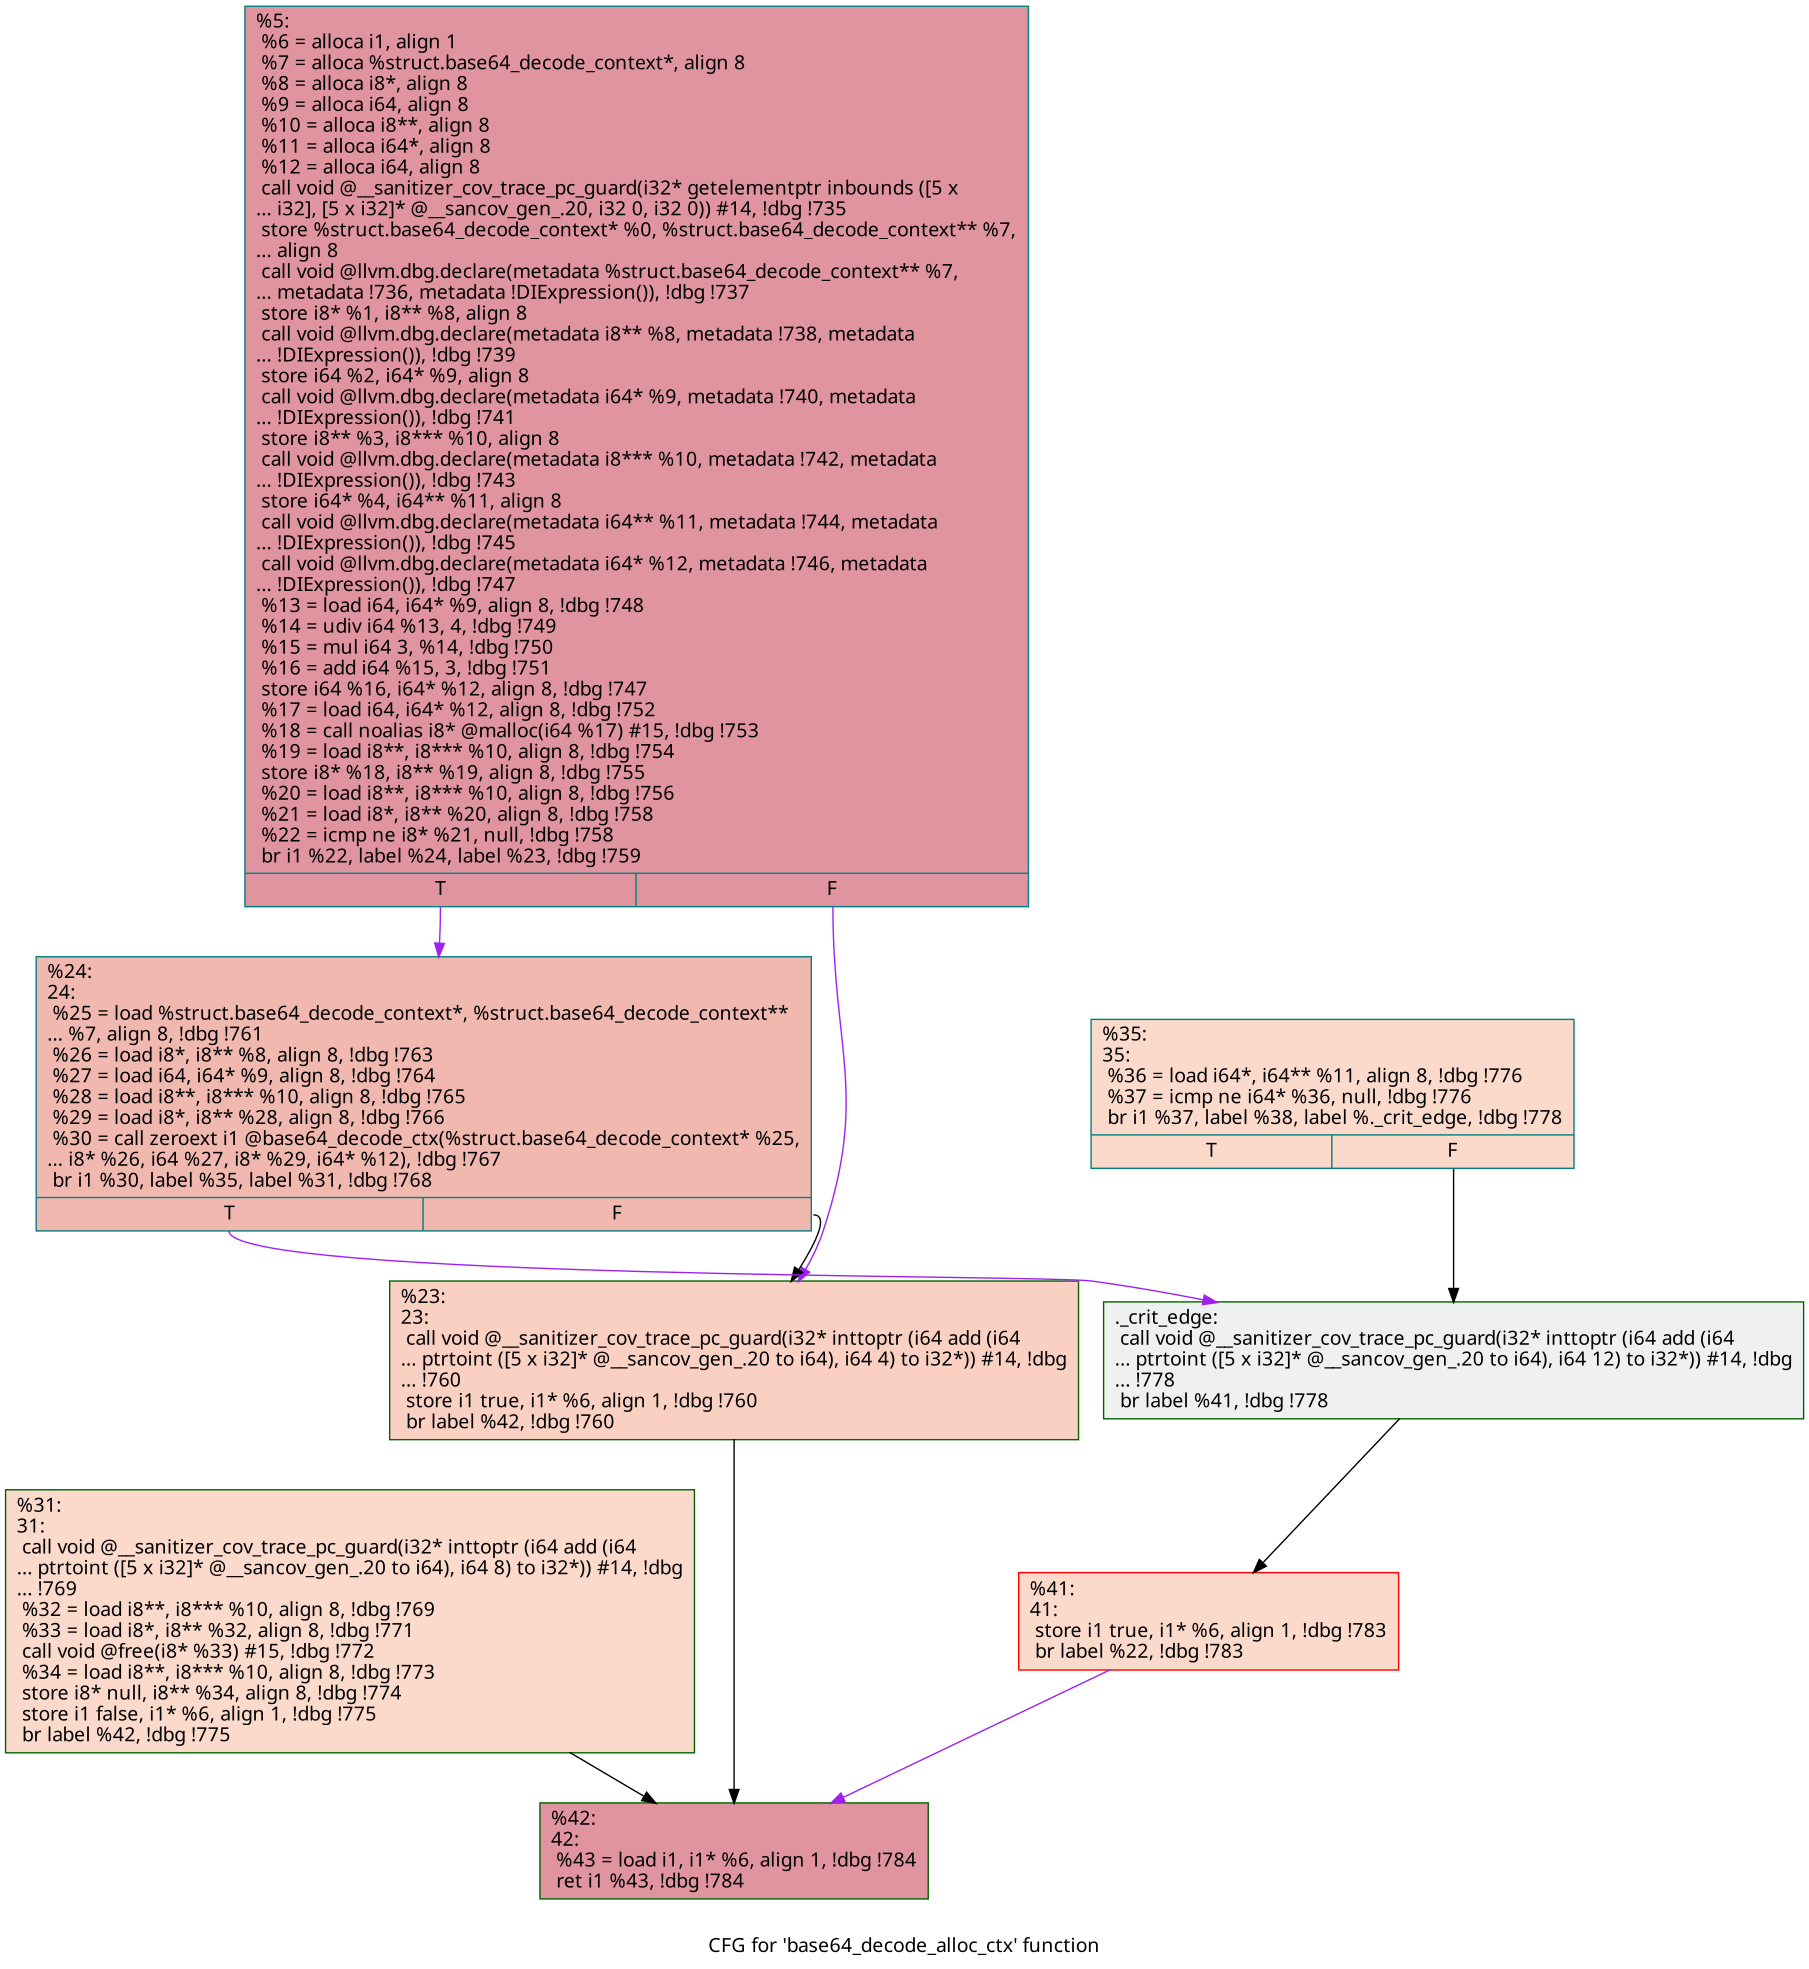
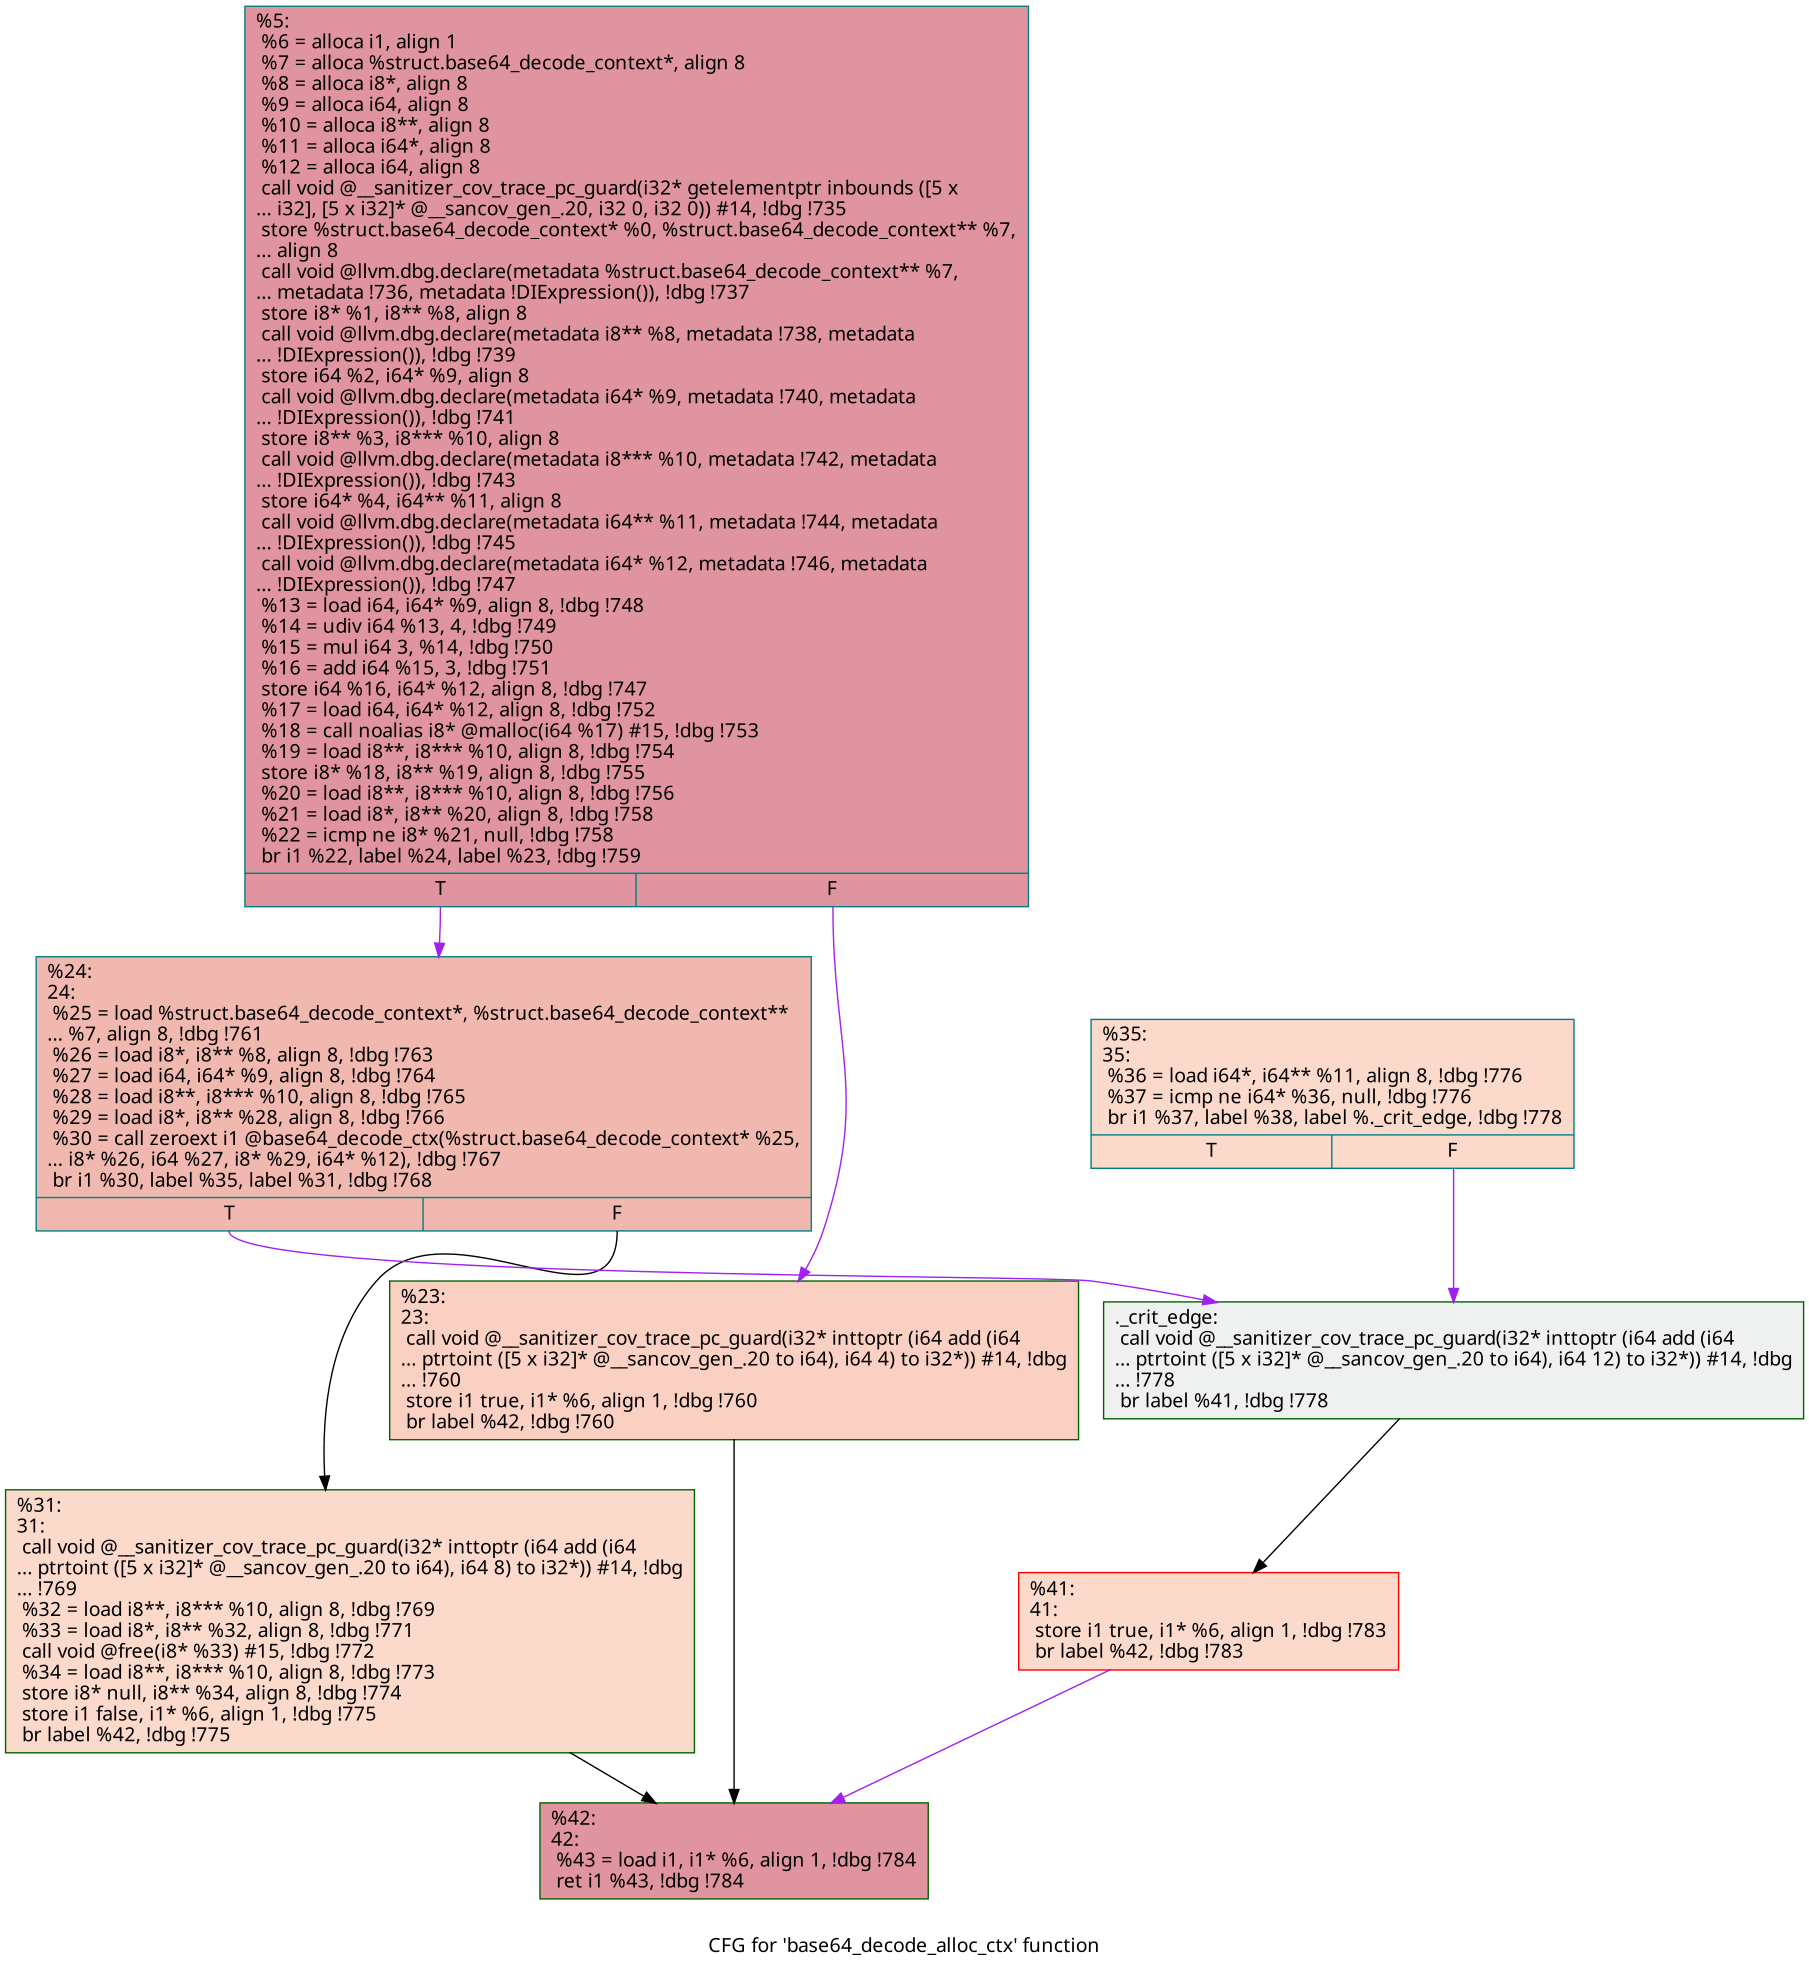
edge "%35:" -> "._crit_edge:": color black -> purple
edge "%24:" -> "%23:": now "%24:" -> "%31:"
node "%41:": text "br label %22, !dbg !783" -> "br label %42, !dbg !783"
